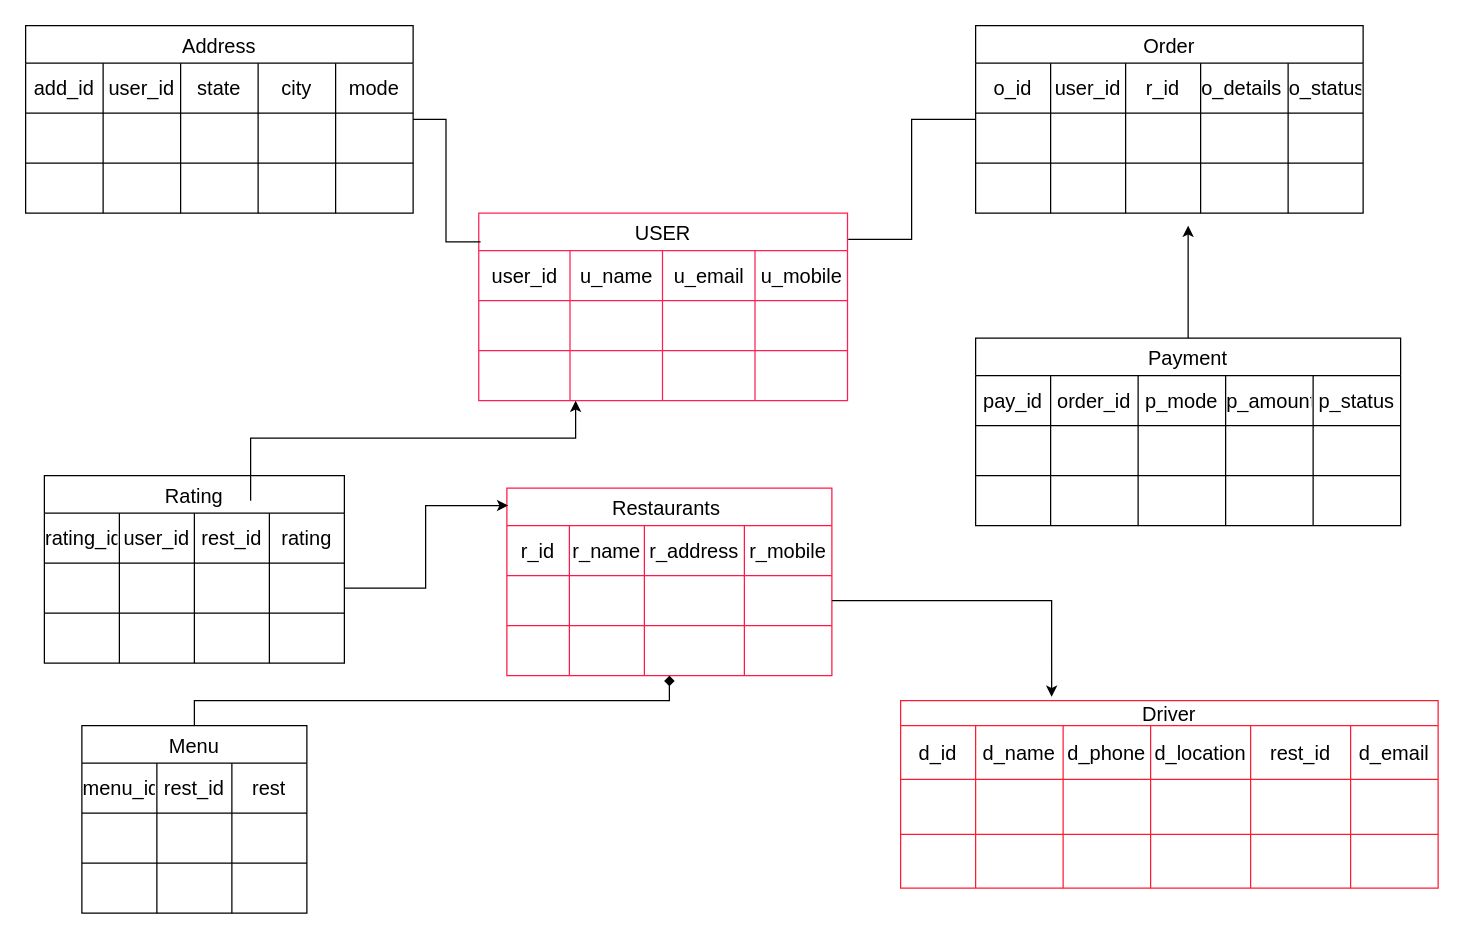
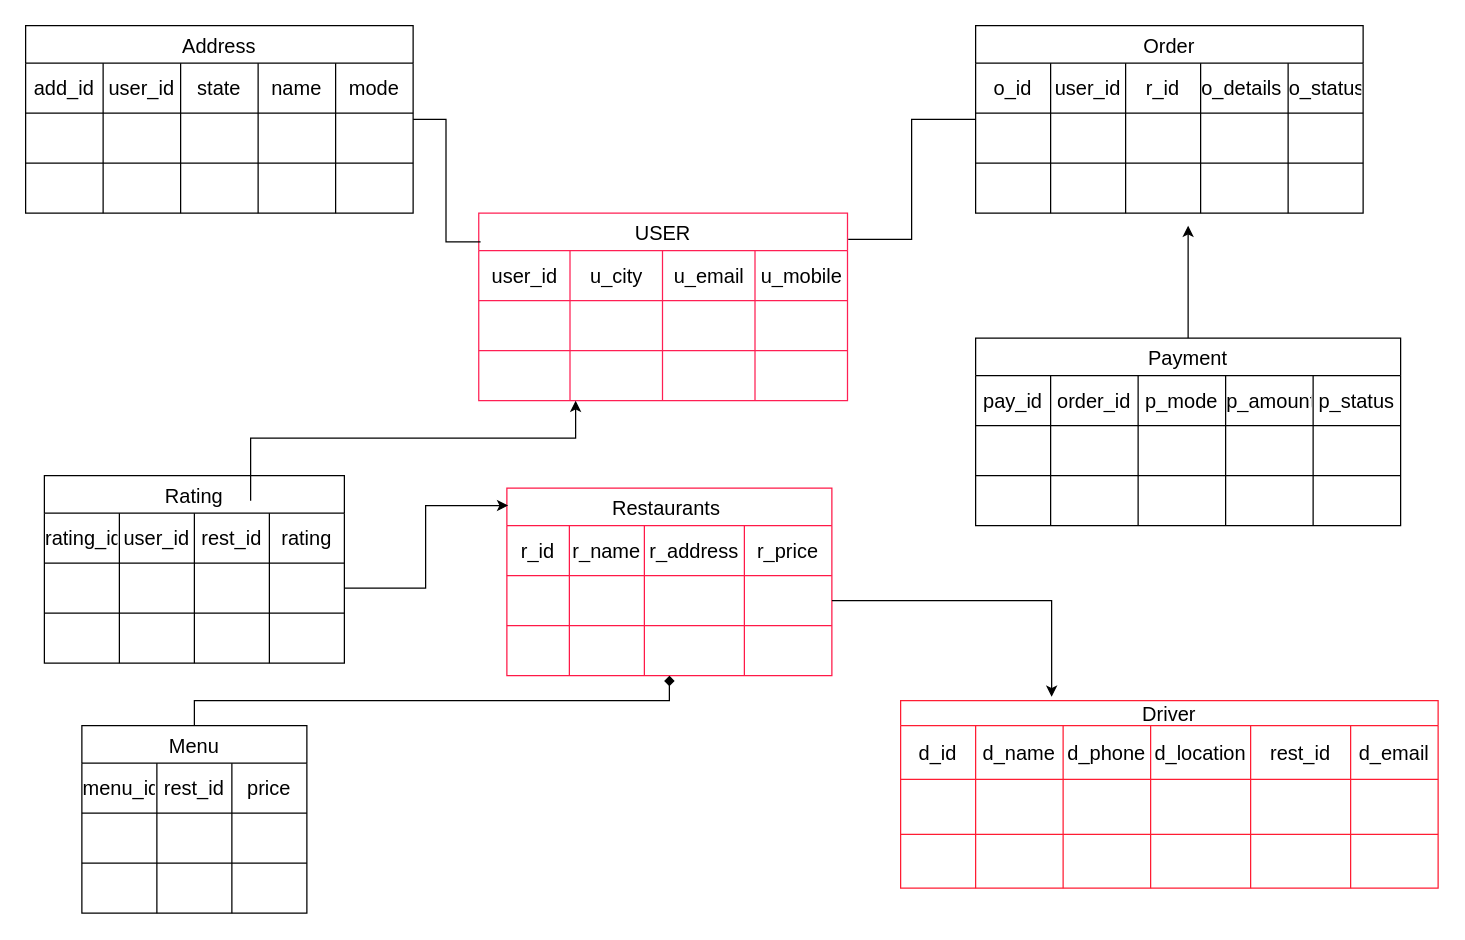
node "city": label "city" -> "name"
node "u_name": label "u_name" -> "u_city"
node "r_mobile": label "r_mobile" -> "r_price"
node "rest": label "rest" -> "price"
